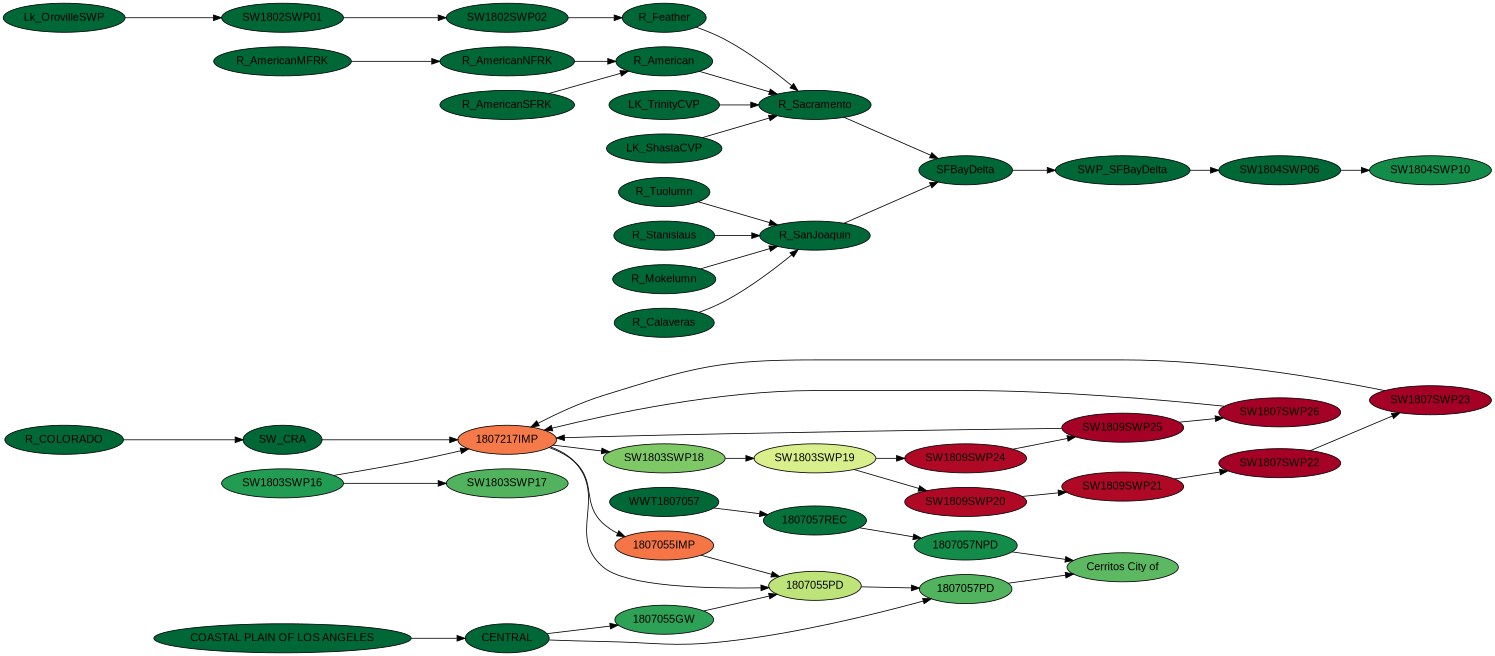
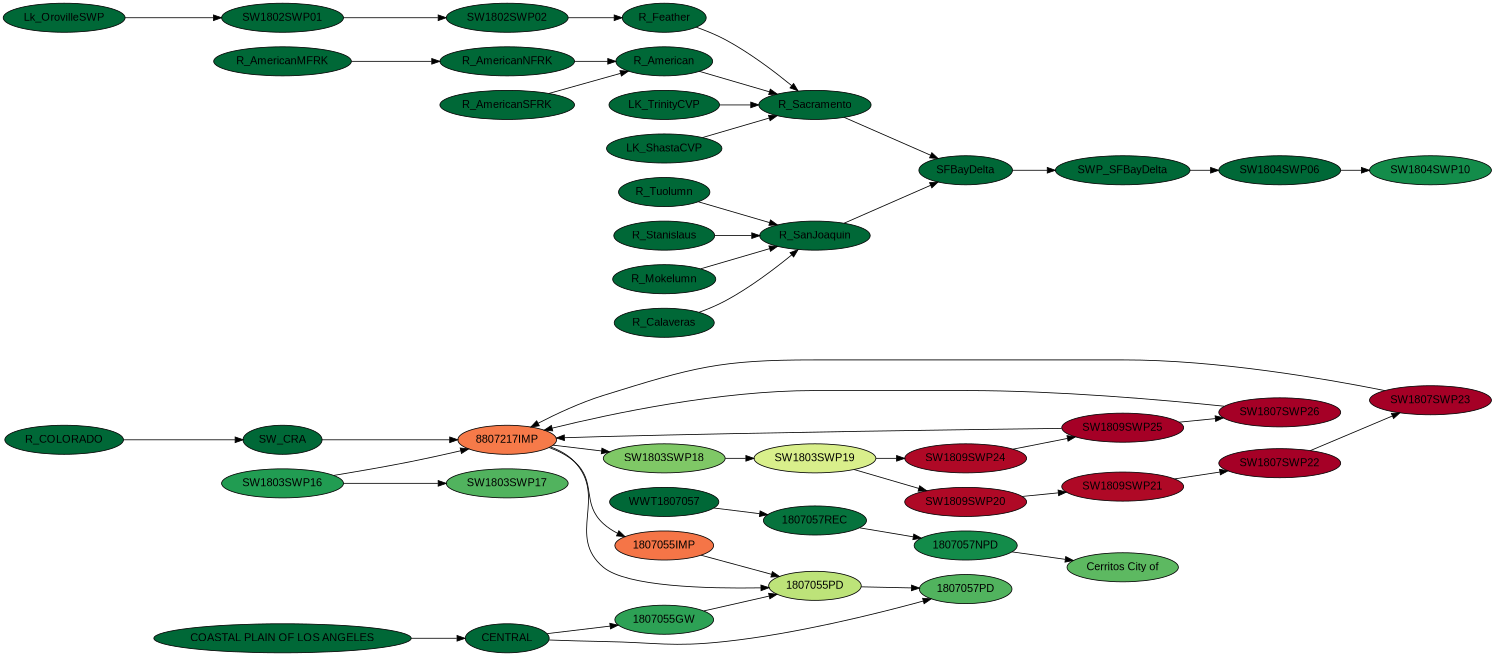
node "1807217IMP": label "1807217IMP" -> "8807217IMP"
edge "1807057PD" -> "Cerritos City of": removed
